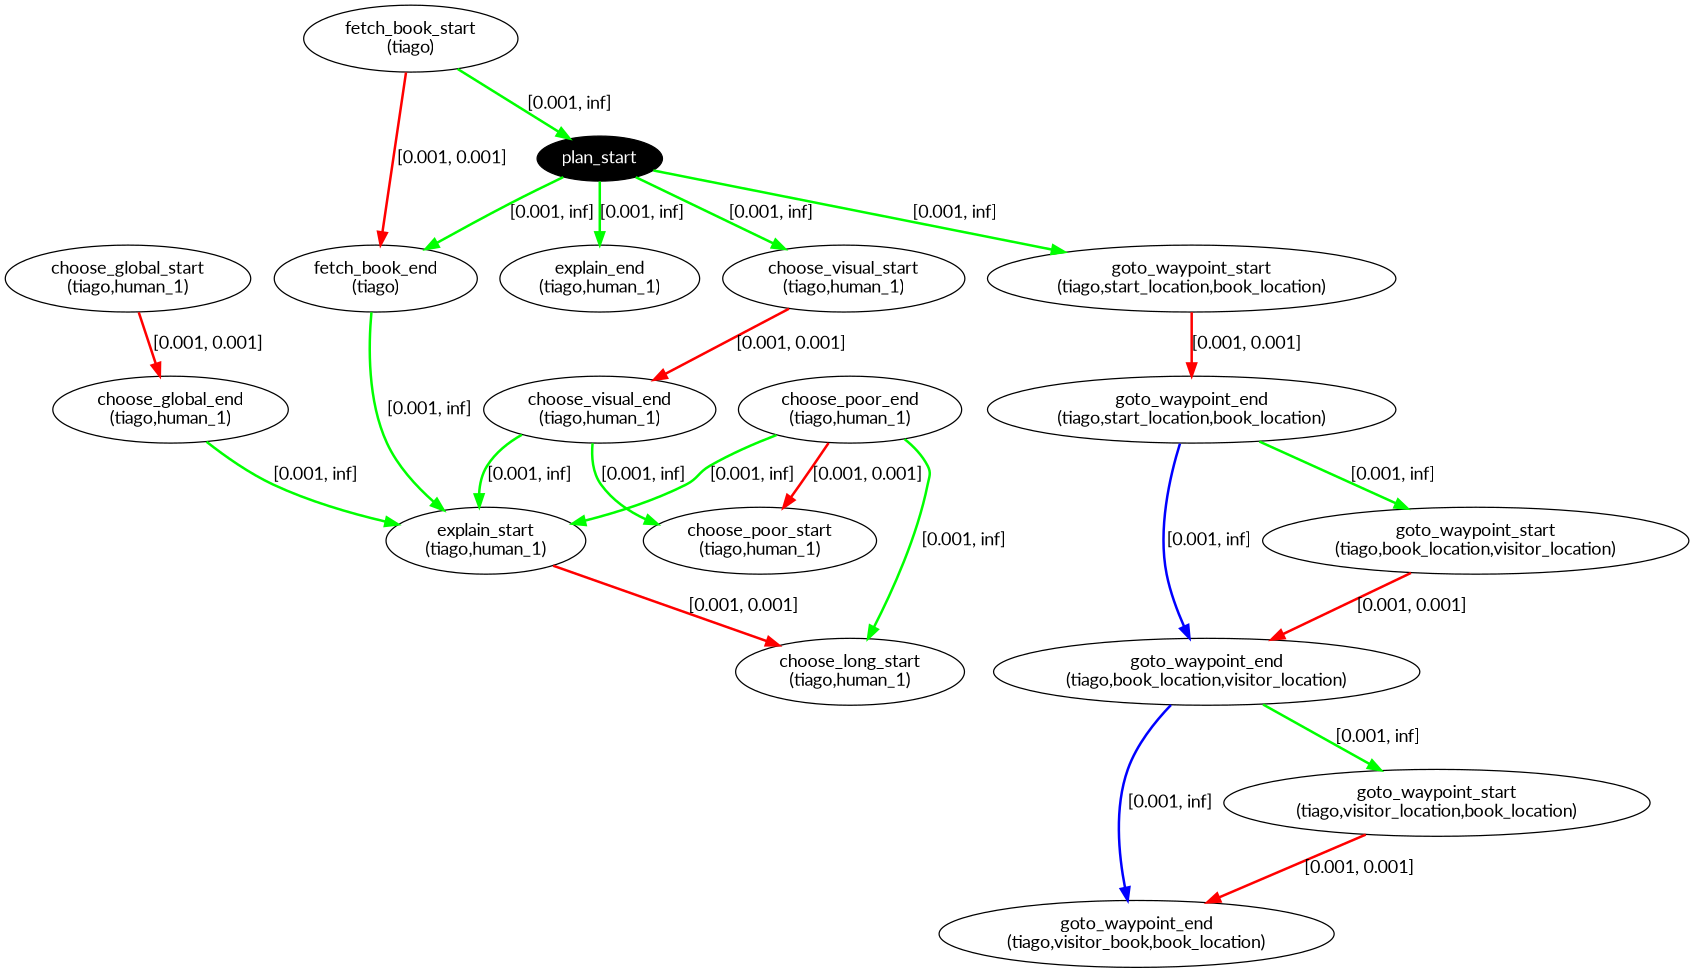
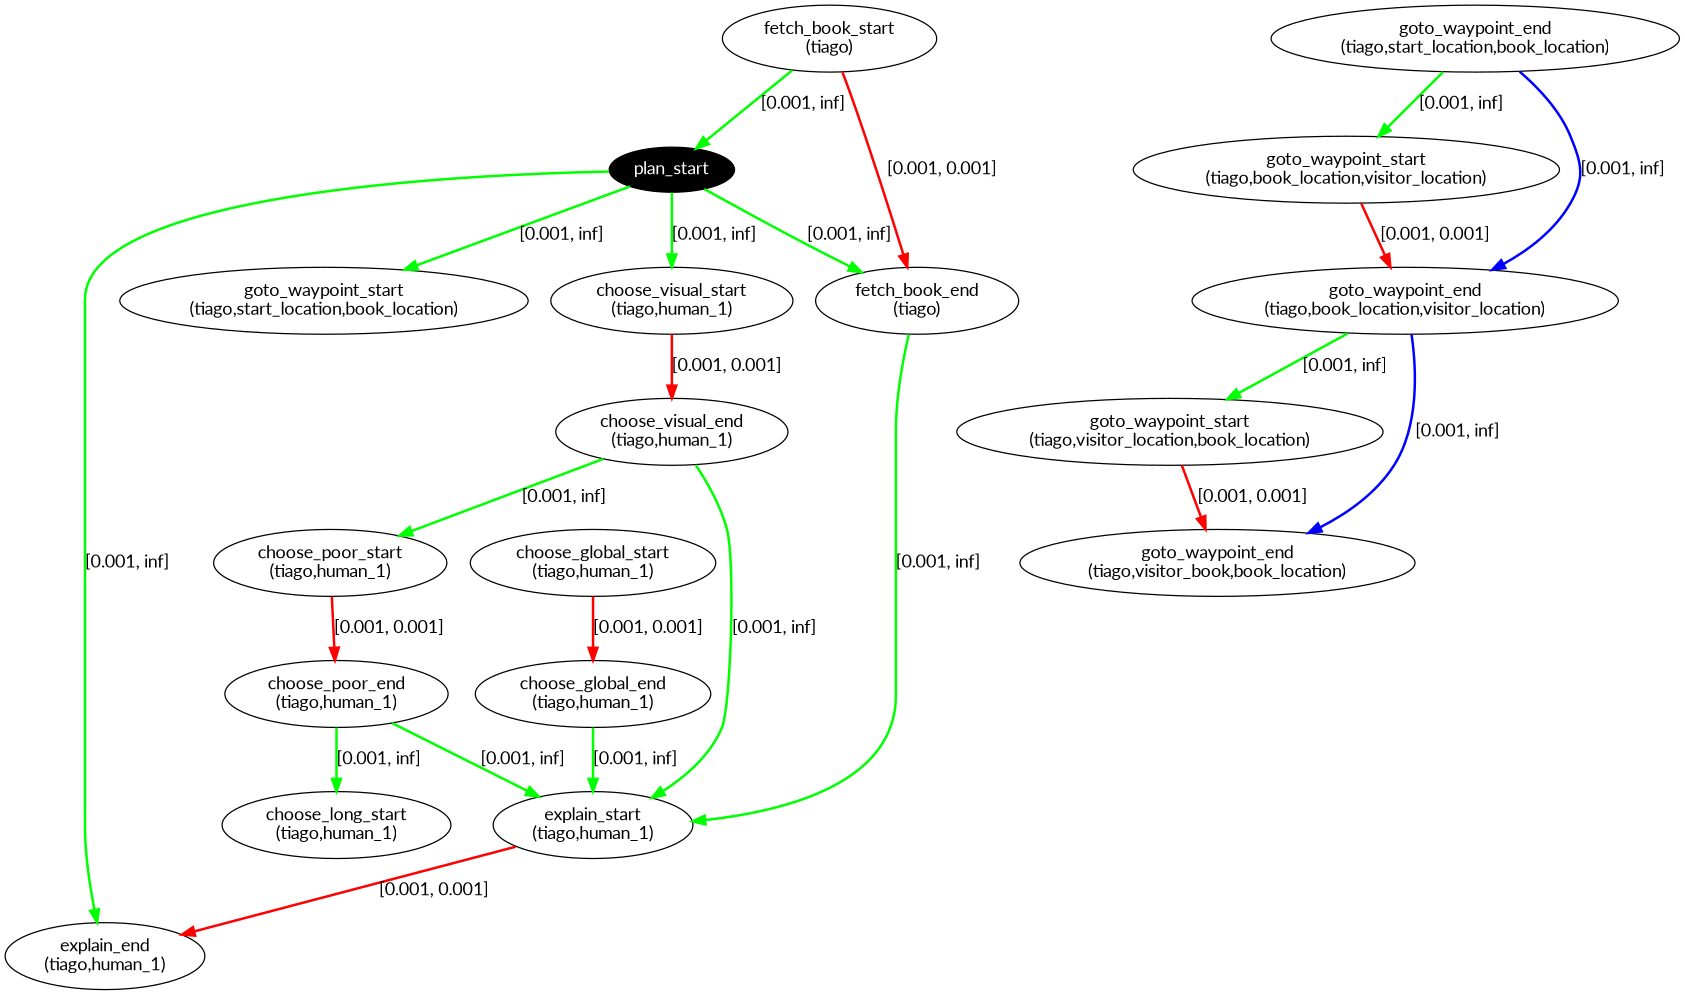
edge "goto_waypoint_start (tiago,start_location,book_location)" -> "goto_waypoint_end (tiago,start_location,book_location)": removed, label "[0.001, 0.001]"
edge "choose_poor_end (tiago,human_1)" -> "choose_poor_start (tiago,human_1)": reversed
edge "explain_start (tiago,human_1)" -> "choose_long_start (tiago,human_1)": now "explain_start (tiago,human_1)" -> "explain_end (tiago,human_1)"
